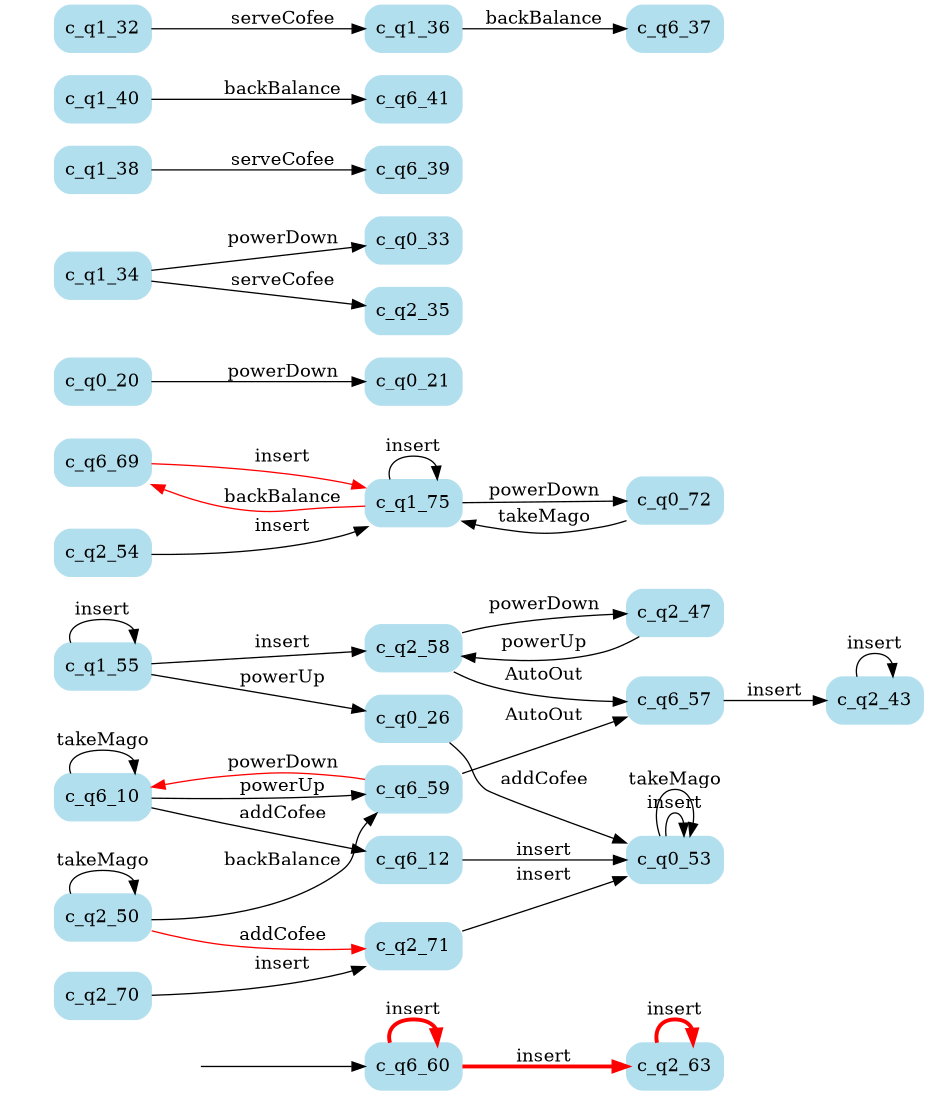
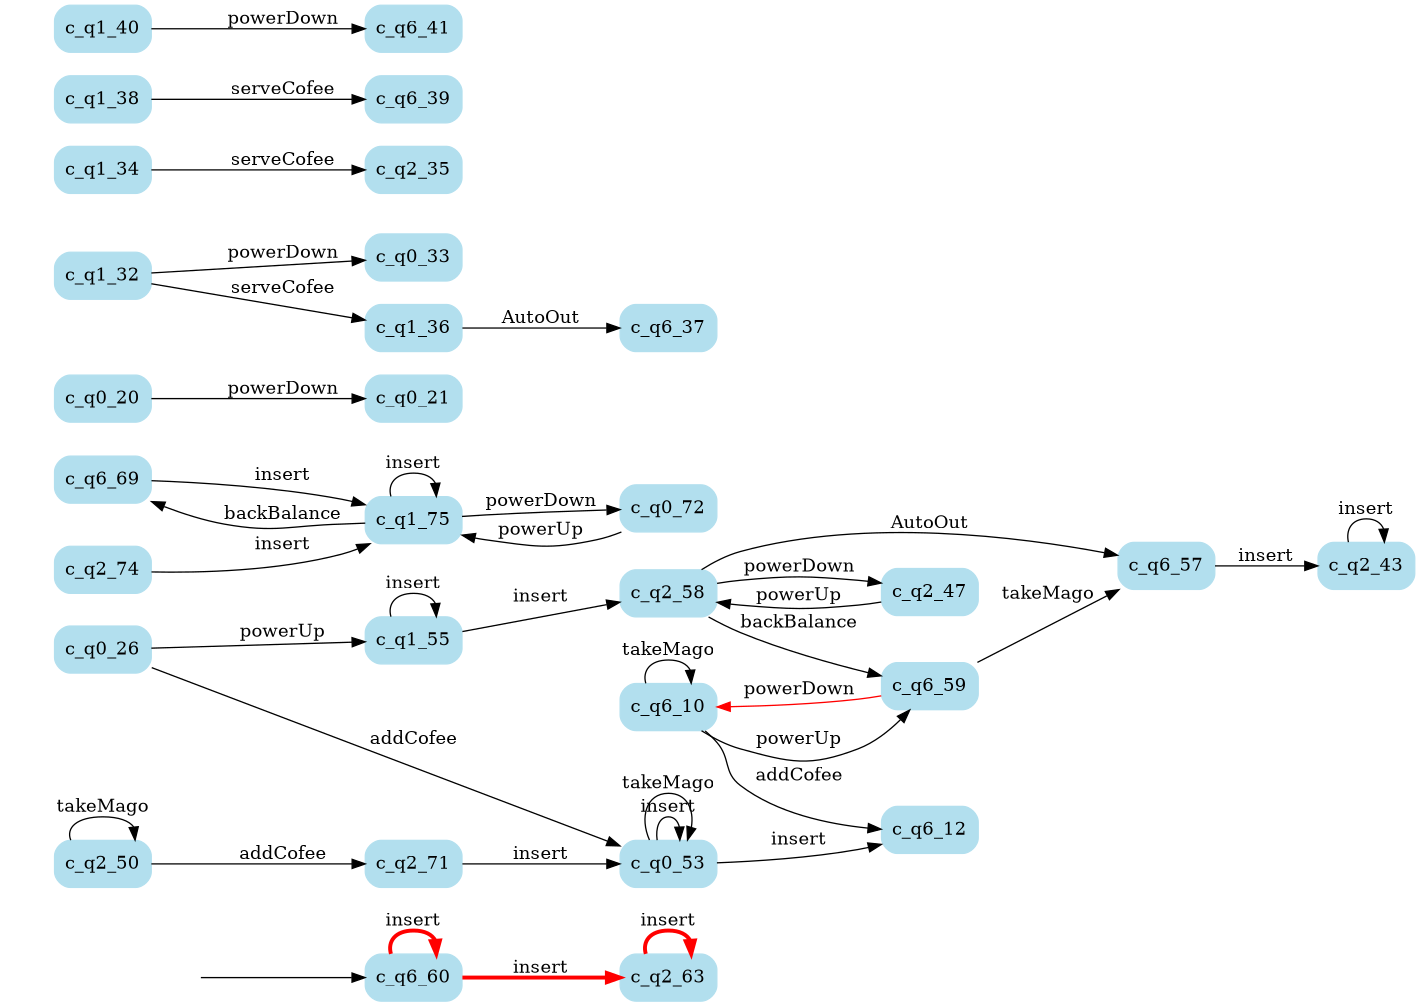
edge "c_q1_36" -> "c_q6_37": label "backBalance" -> "AutoOut"
edge "c_q1_40" -> "c_q6_41": label "backBalance" -> "powerDown"
edge "c_q1_34" -> "c_q0_33": now "c_q1_32" -> "c_q0_33"
edge "c_q6_69" -> "c_q1_75": color red -> black
edge "c_q1_75" -> "c_q6_69": color red -> black
edge "c_q0_72" -> "c_q1_75": label "takeMago" -> "powerUp"
node "c_q2_54": label "c_q2_54" -> "c_q2_74"
edge "c_q1_55" -> "c_q0_26": reversed
edge "c_q6_59" -> "c_q6_57": label "AutoOut" -> "takeMago"
edge "c_q6_12" -> "c_q0_53": reversed
edge "c_q2_50" -> "c_q6_59": now "c_q2_58" -> "c_q6_59"
edge "c_q2_50" -> "c_q2_71": color red -> black
node "c_q2_70": removed
